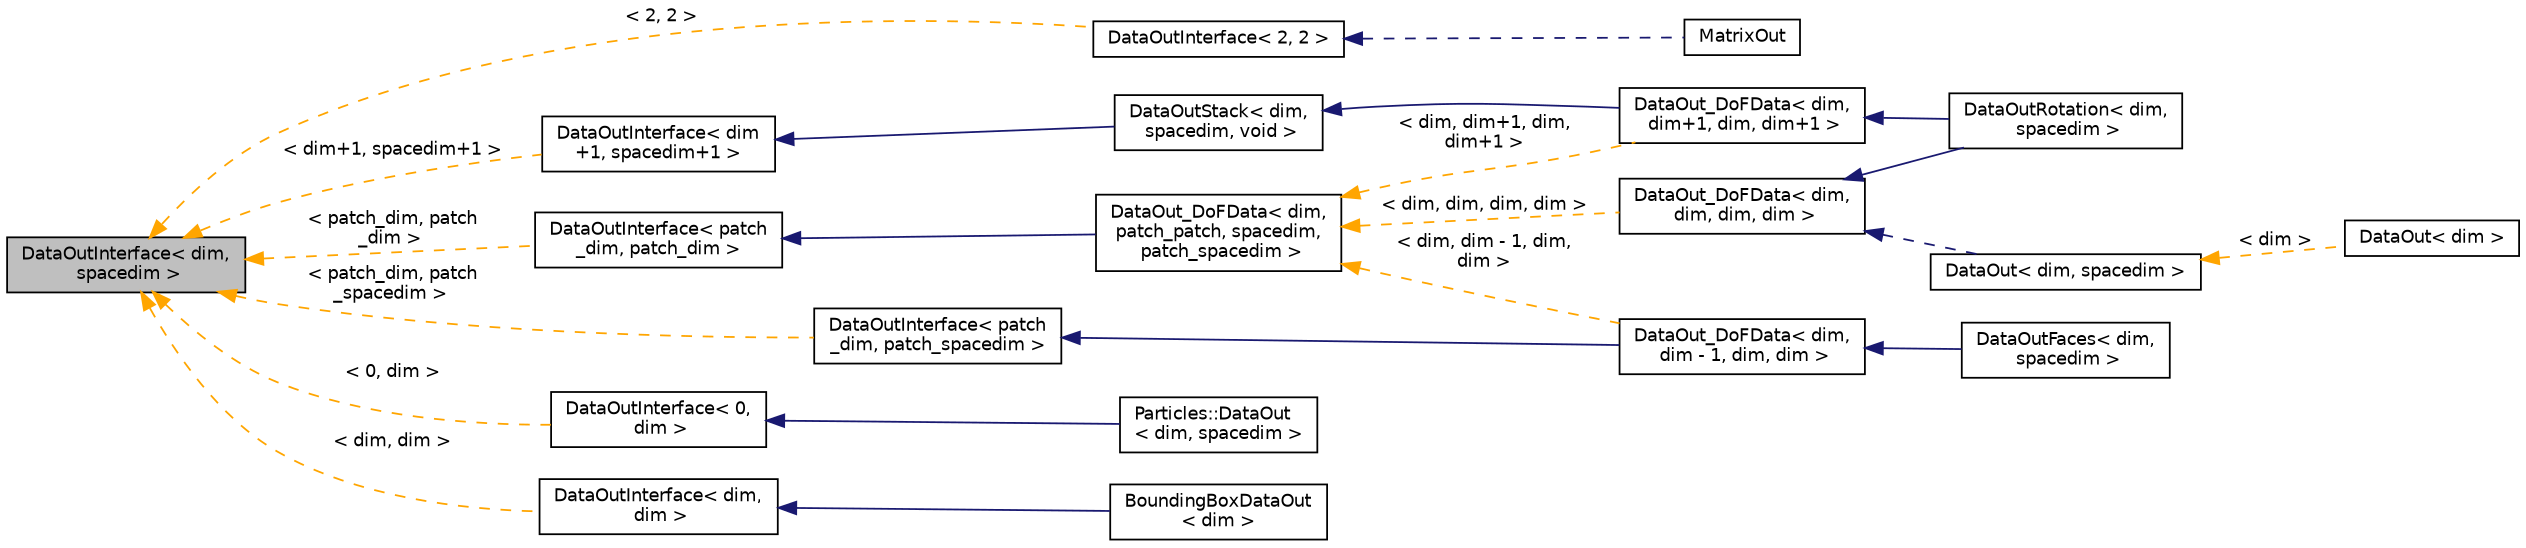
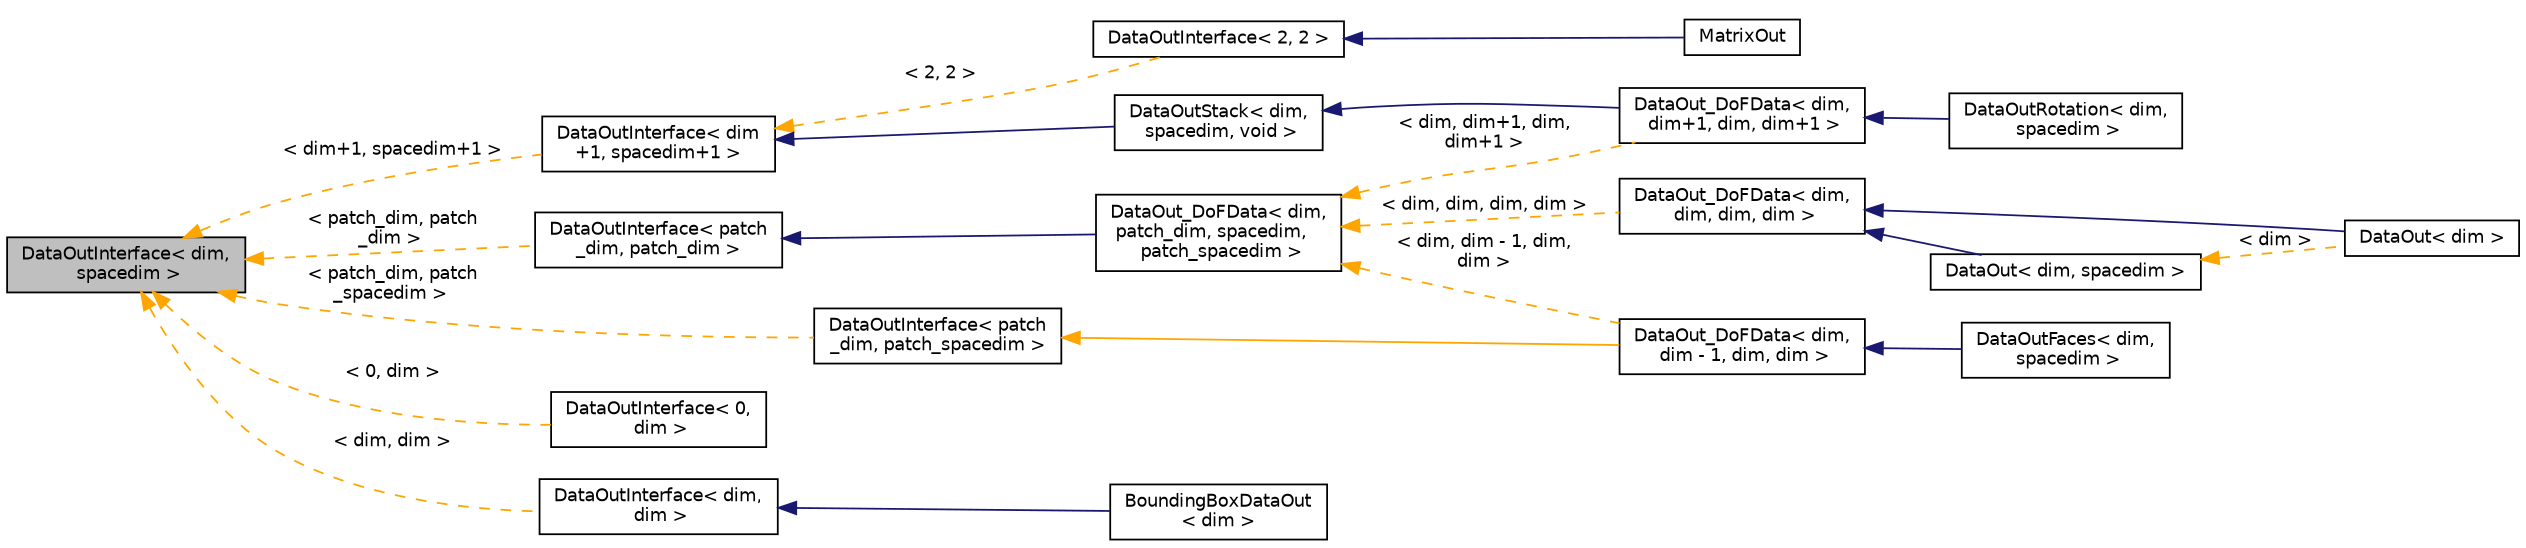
edge "MatrixOut" -> "DataOutInterface< 2, 2 >": style dashed -> solid
edge "DataOutInterface< 2, 2 >" -> "DataOutInterface< dim, spacedim >": now "DataOutInterface< 2, 2 >" -> "DataOutInterface< dim +1, spacedim+1 >"
edge "DataOutRotation< dim, spacedim >" -> "DataOut_DoFData< dim, dim, dim, dim >": now "DataOut< dim >" -> "DataOut_DoFData< dim, dim, dim, dim >"
node "DataOut_DoFData< dim, patch_patch, spacedim, patch_spacedim >": label "DataOut_DoFData< dim, patch_patch, spacedim, patch_spacedim >" -> "DataOut_DoFData< dim, patch_dim, spacedim, patch_spacedim >"
edge "DataOut< dim, spacedim >" -> "DataOut_DoFData< dim, dim, dim, dim >": style dashed -> solid
edge "DataOut_DoFData< dim, dim - 1, dim, dim >" -> "DataOutInterface< patch _dim, patch_spacedim >": color midnightblue -> orange
node "Particles::DataOut < dim, spacedim >": removed
